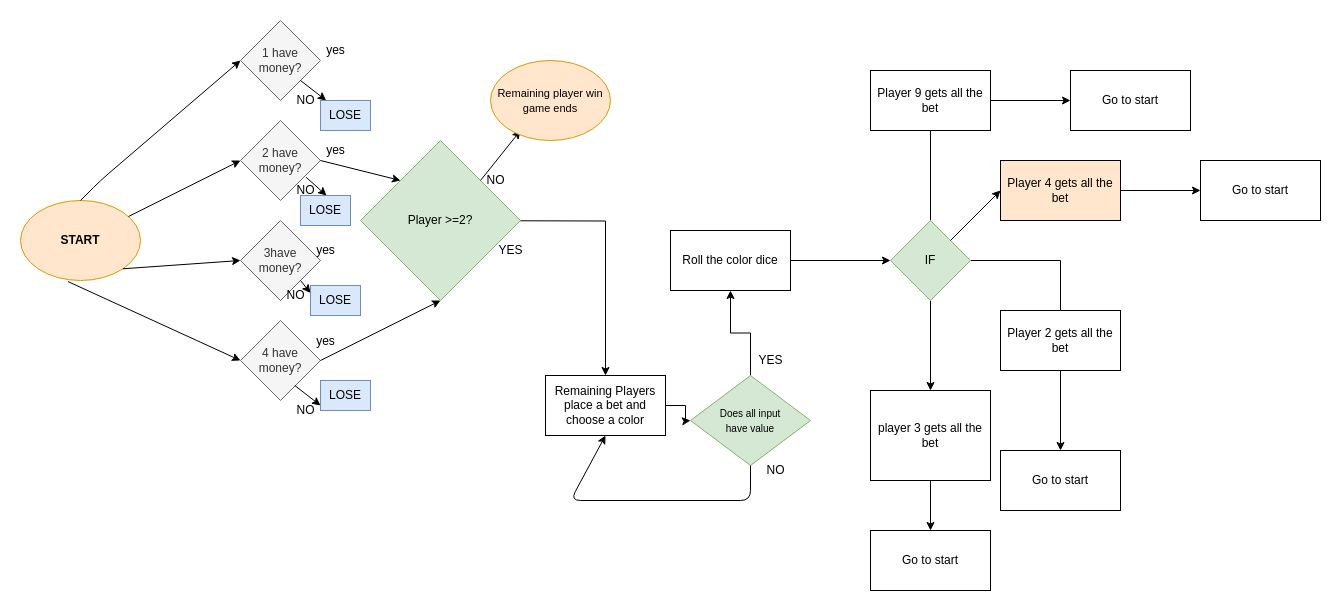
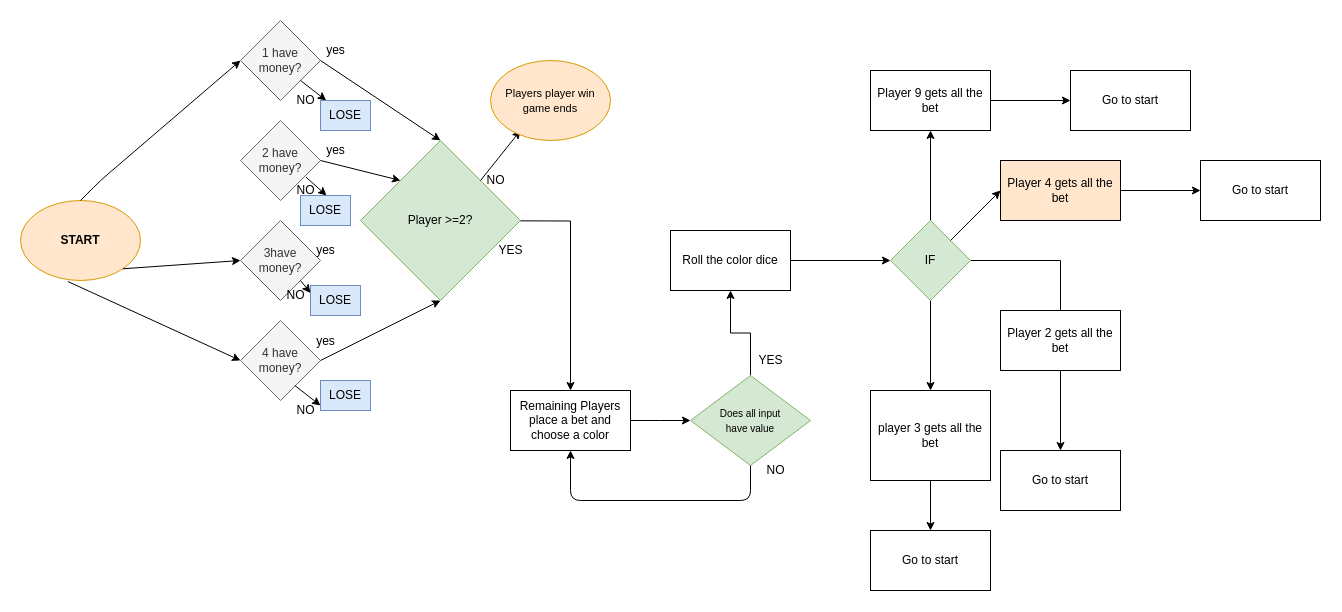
edge "1 have money?" -> "Player >=2?": added
node "Remaining player win game ends": label "Remaining player win game ends" -> "Players player win game ends"
edge "Player 9 gets all the bet" -- "IF": arrowhead none -> classic
edge "START" -> "2 have money?": removed
node "Remaining Players place a bet and choose a color": moved (606, 406) -> (571, 421)
